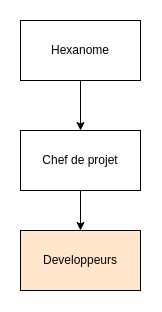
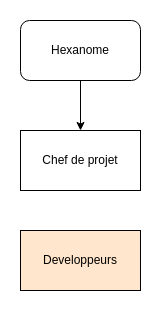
node "Hexanome": shape rectangle -> rounded rectangle
edge "Chef de projet" -> "Developpeurs": removed
